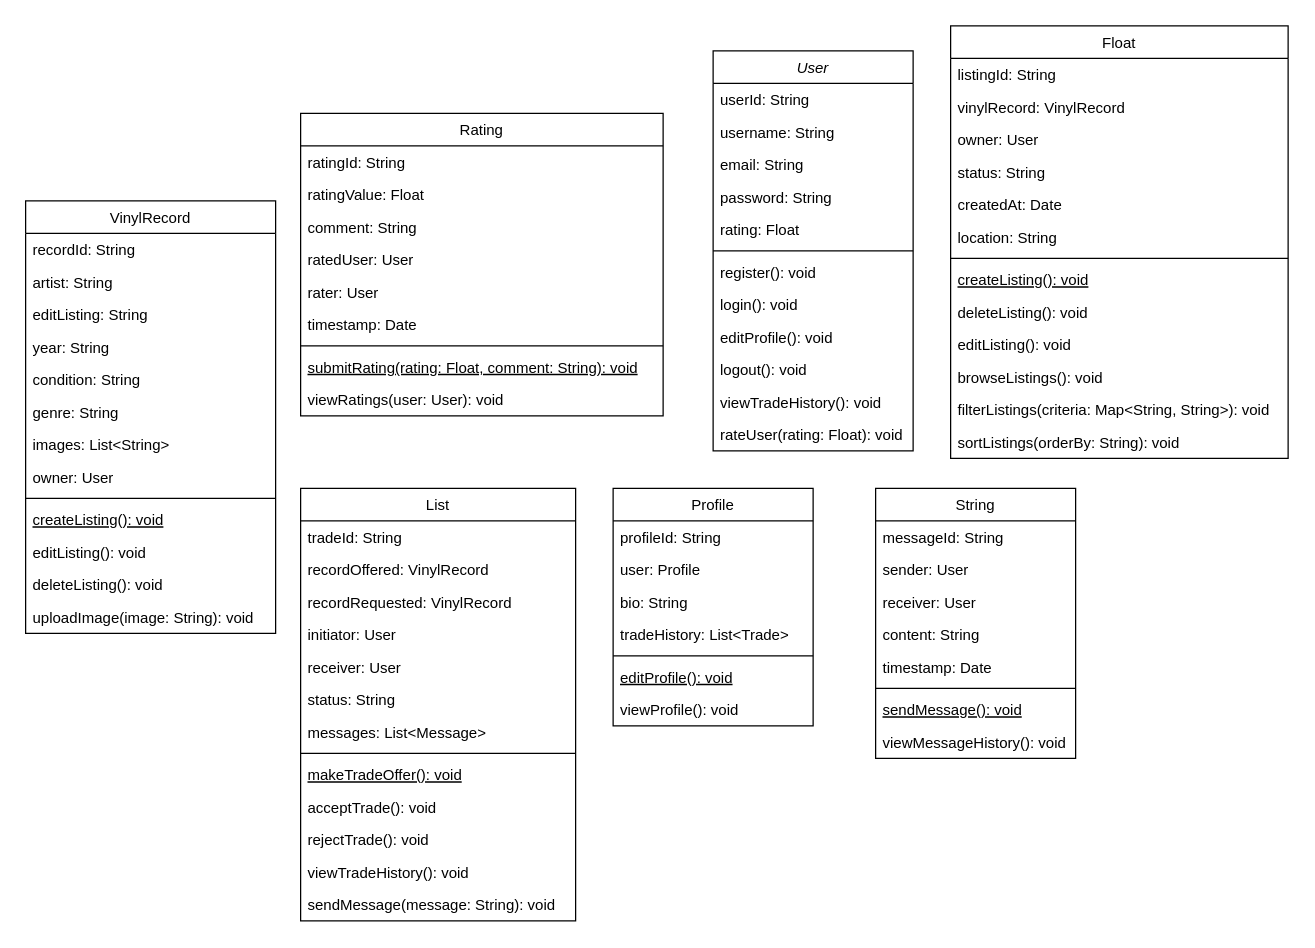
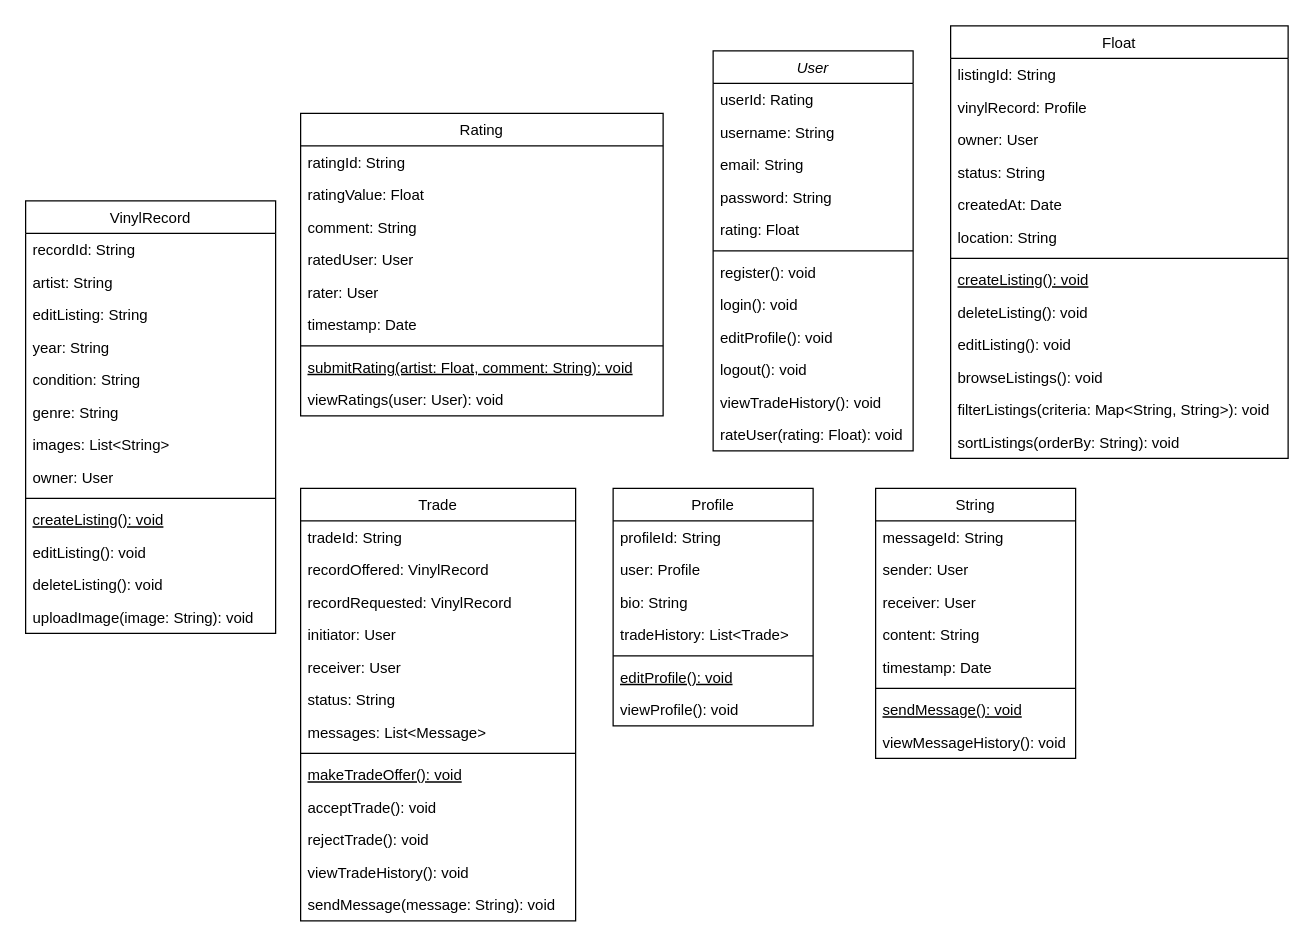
node "userId: String": label "userId: String" -> "userId: Rating"
node "vinylRecord: VinylRecord": label "vinylRecord: VinylRecord" -> "vinylRecord: Profile"
node "submitRating(rating: Float, comment: String): void": label "submitRating(rating: Float, comment: String): void" -> "submitRating(artist: Float, comment: String): void"
node "List": label "List" -> "Trade"
